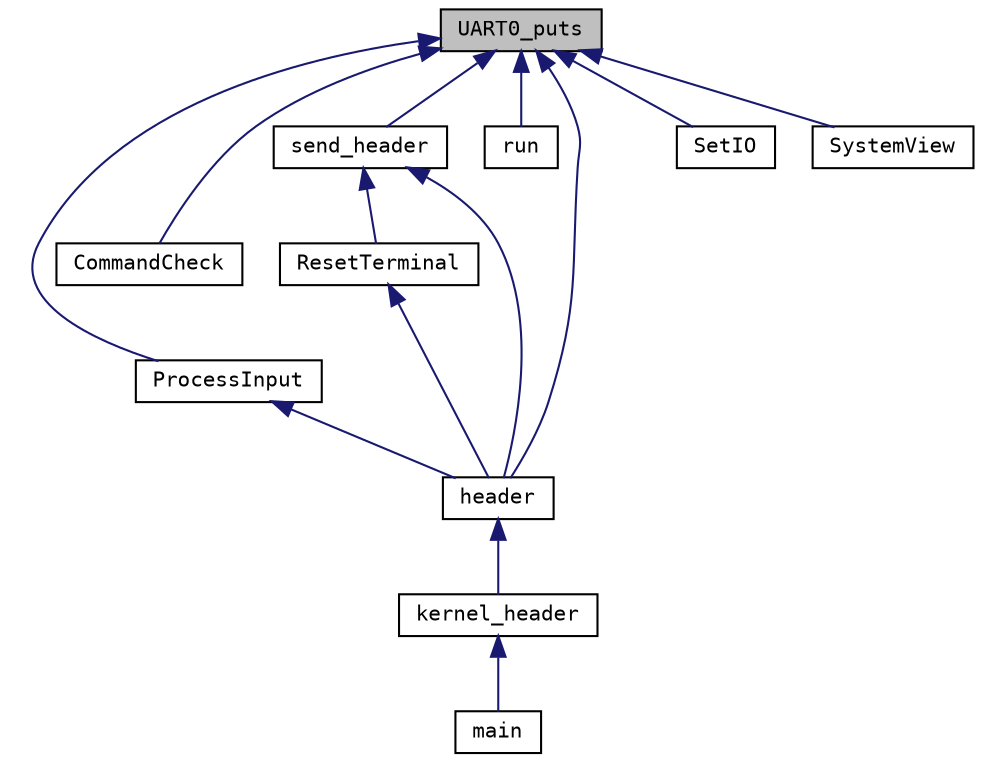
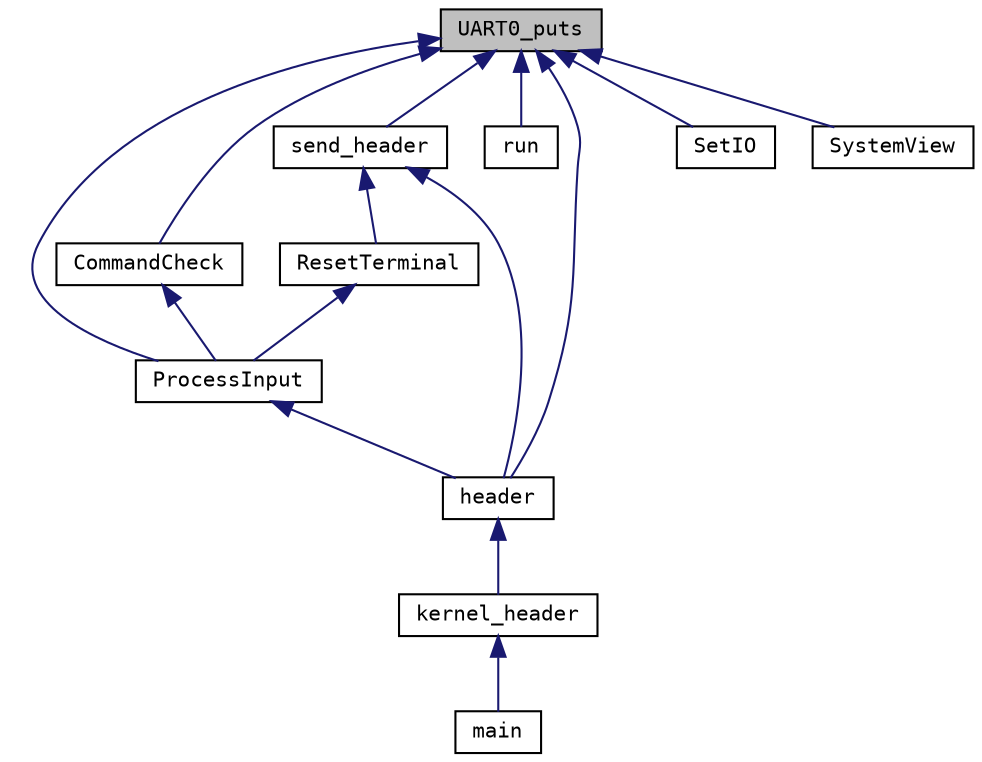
edge "ProcessInput" -> "CommandCheck": added
edge "header" -> "ResetTerminal": now "ProcessInput" -> "ResetTerminal"
